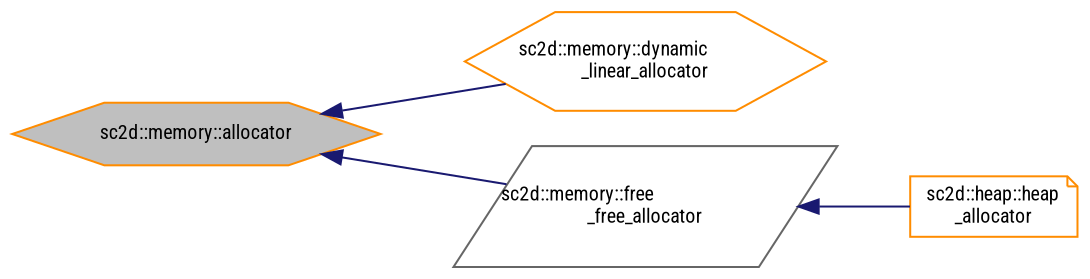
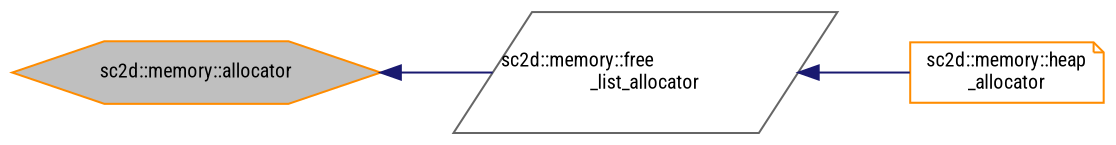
node "sc2d::memory::dynamic _linear_allocator": removed
node "sc2d::memory::free _free_allocator": label "sc2d::memory::free _free_allocator" -> "sc2d::memory::free _list_allocator"
node "sc2d::heap::heap _allocator": label "sc2d::heap::heap _allocator" -> "sc2d::memory::heap _allocator"
